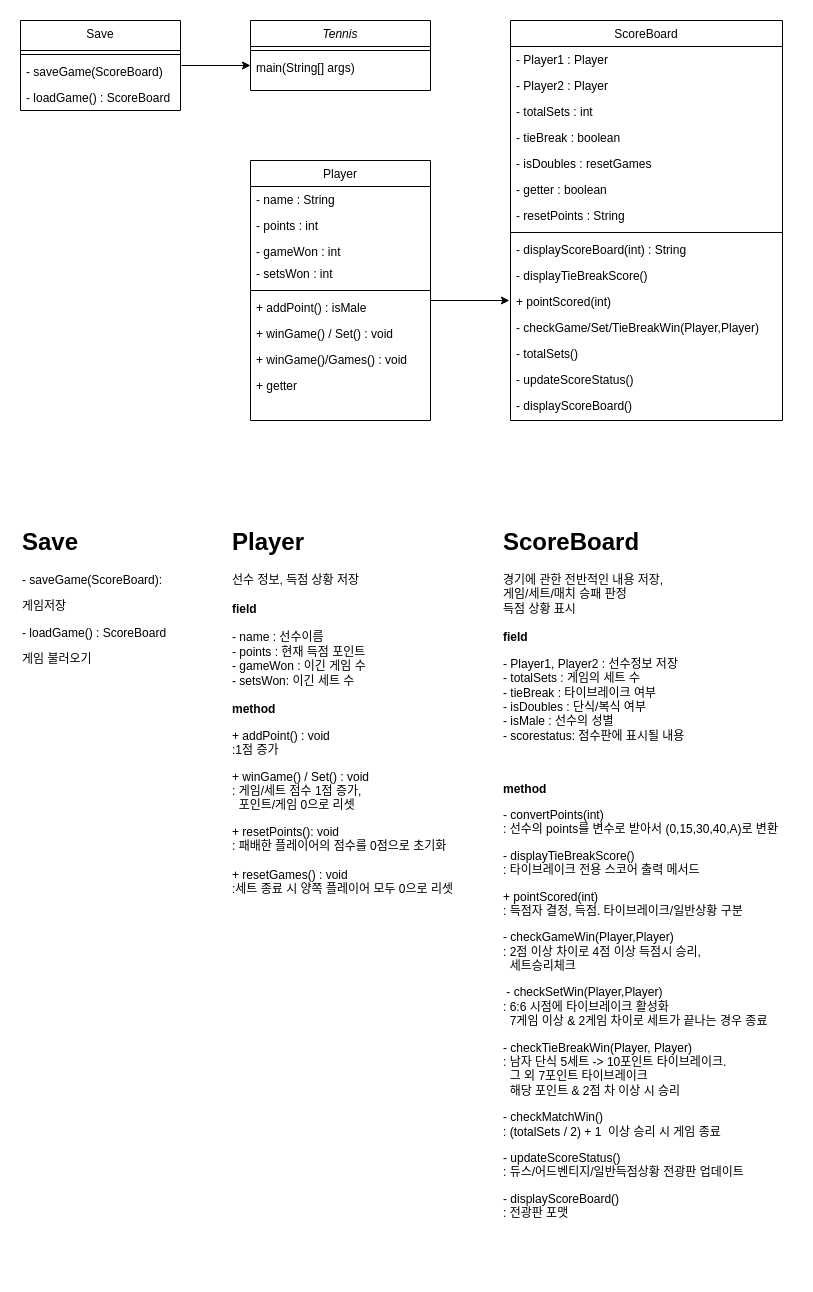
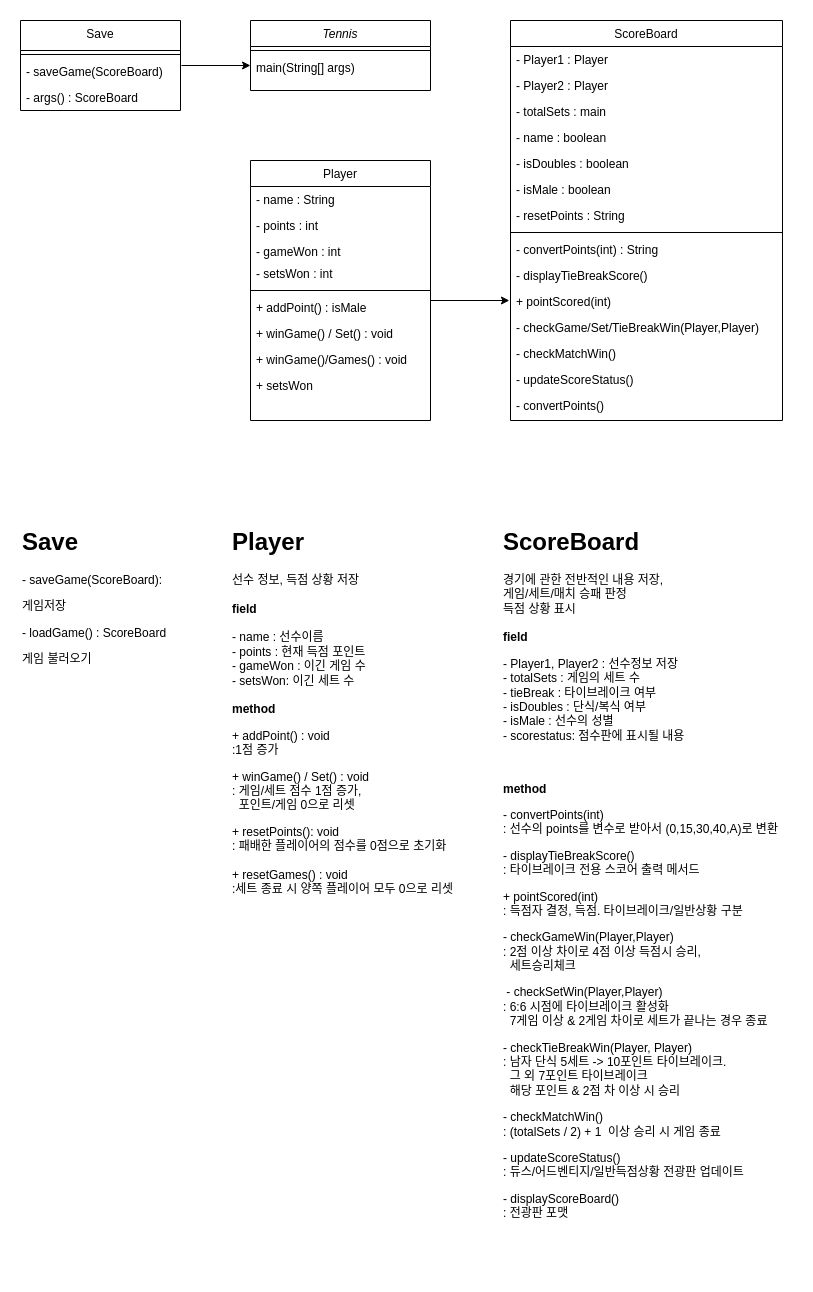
node "- loadGame() : ScoreBoard": label "- loadGame() : ScoreBoard" -> "- args() : ScoreBoard"
node "- totalSets : int": label "- totalSets : int" -> "- totalSets : main"
node "- tieBreak : boolean": label "- tieBreak : boolean" -> "- name : boolean"
node "- isDoubles : resetGames": label "- isDoubles : resetGames" -> "- isDoubles : boolean"
node "- getter : boolean": label "- getter : boolean" -> "- isMale : boolean"
node "- displayScoreBoard(int) : String": label "- displayScoreBoard(int) : String" -> "- convertPoints(int) : String"
node "- totalSets()": label "- totalSets()" -> "- checkMatchWin()"
node "+ getter": label "+ getter" -> "+ setsWon"
node "- displayScoreBoard()": label "- displayScoreBoard()" -> "- convertPoints()"
